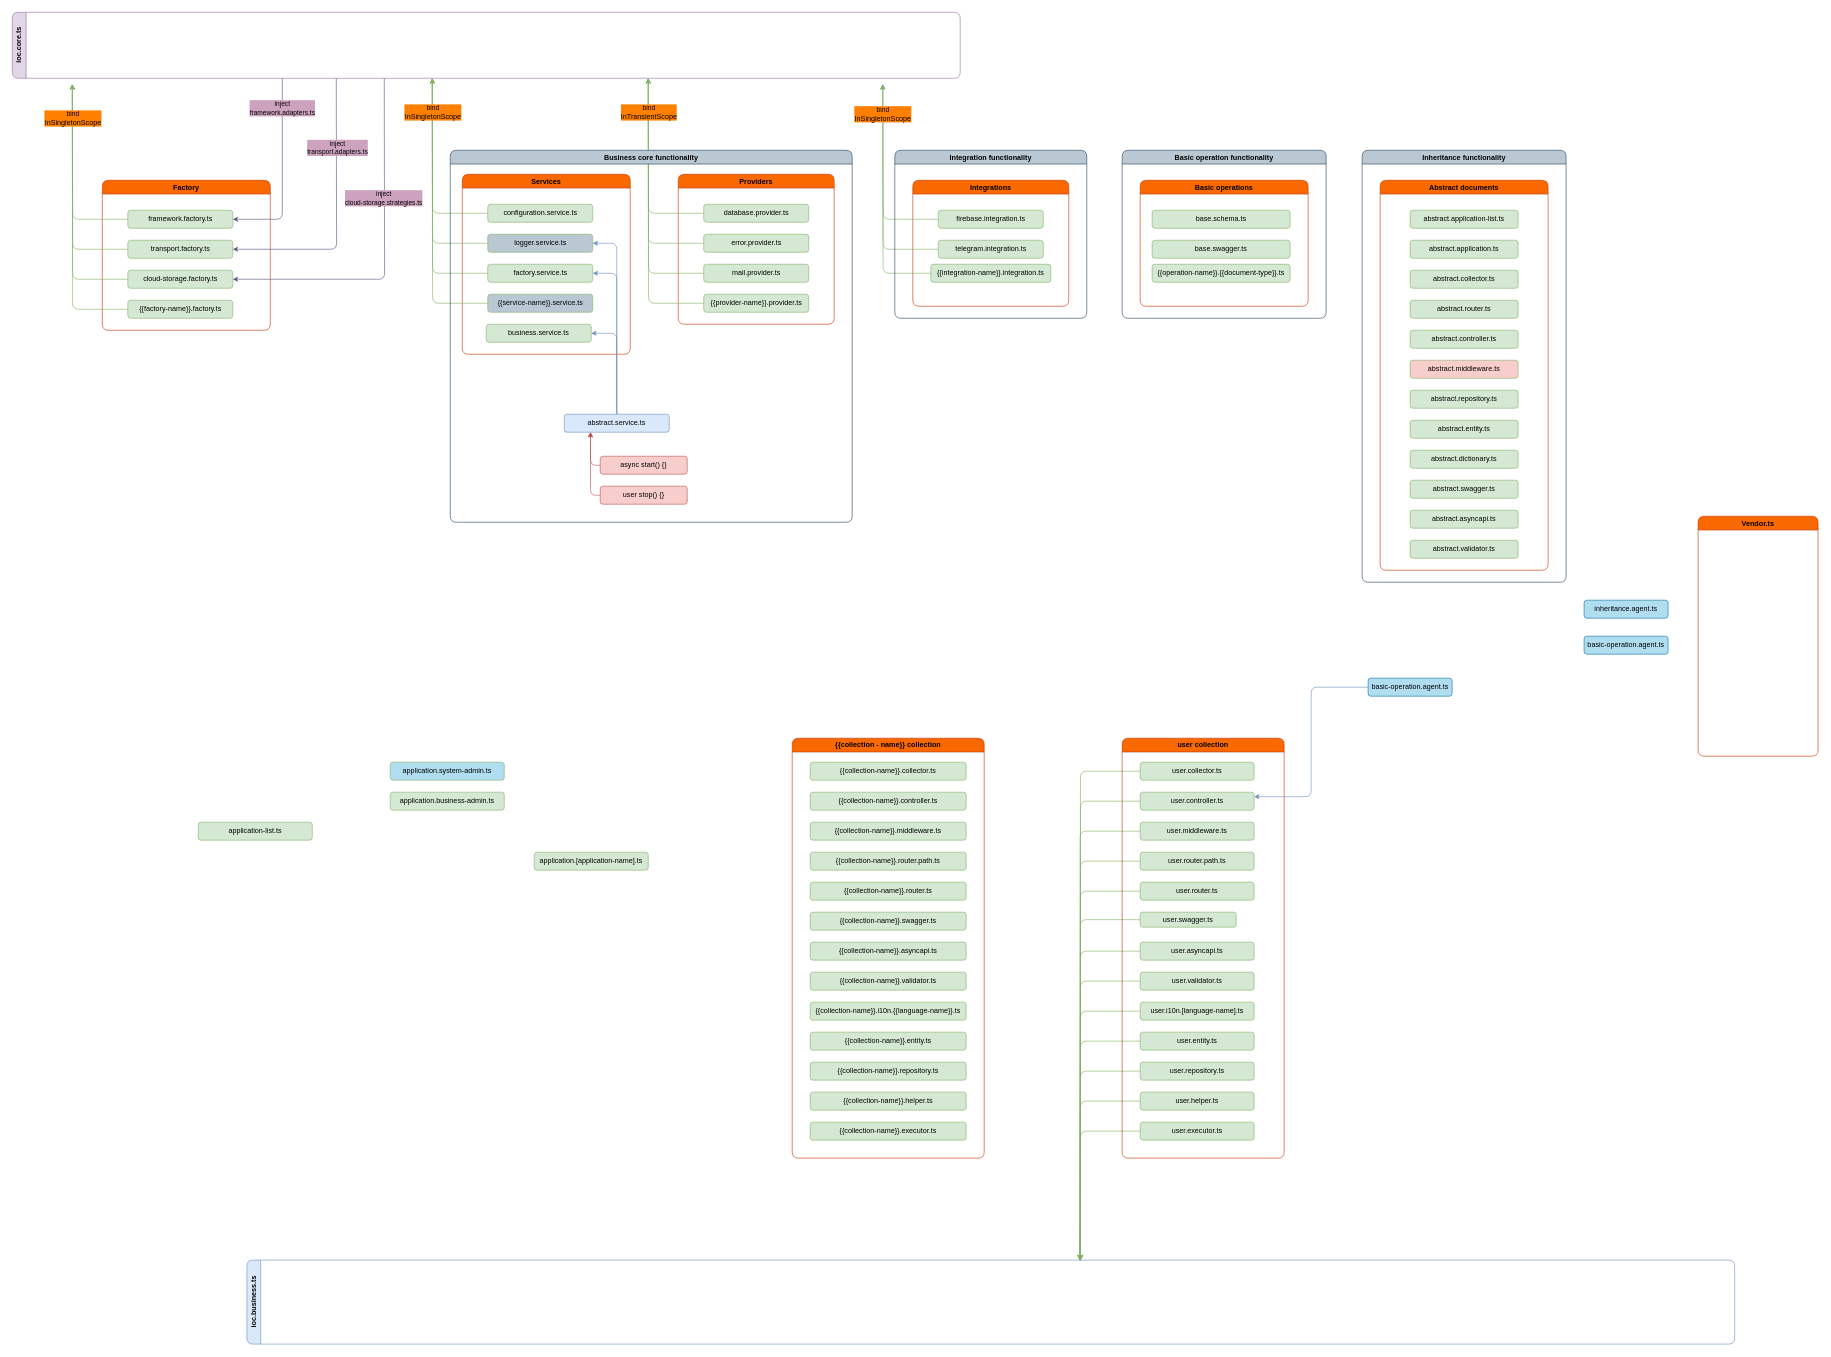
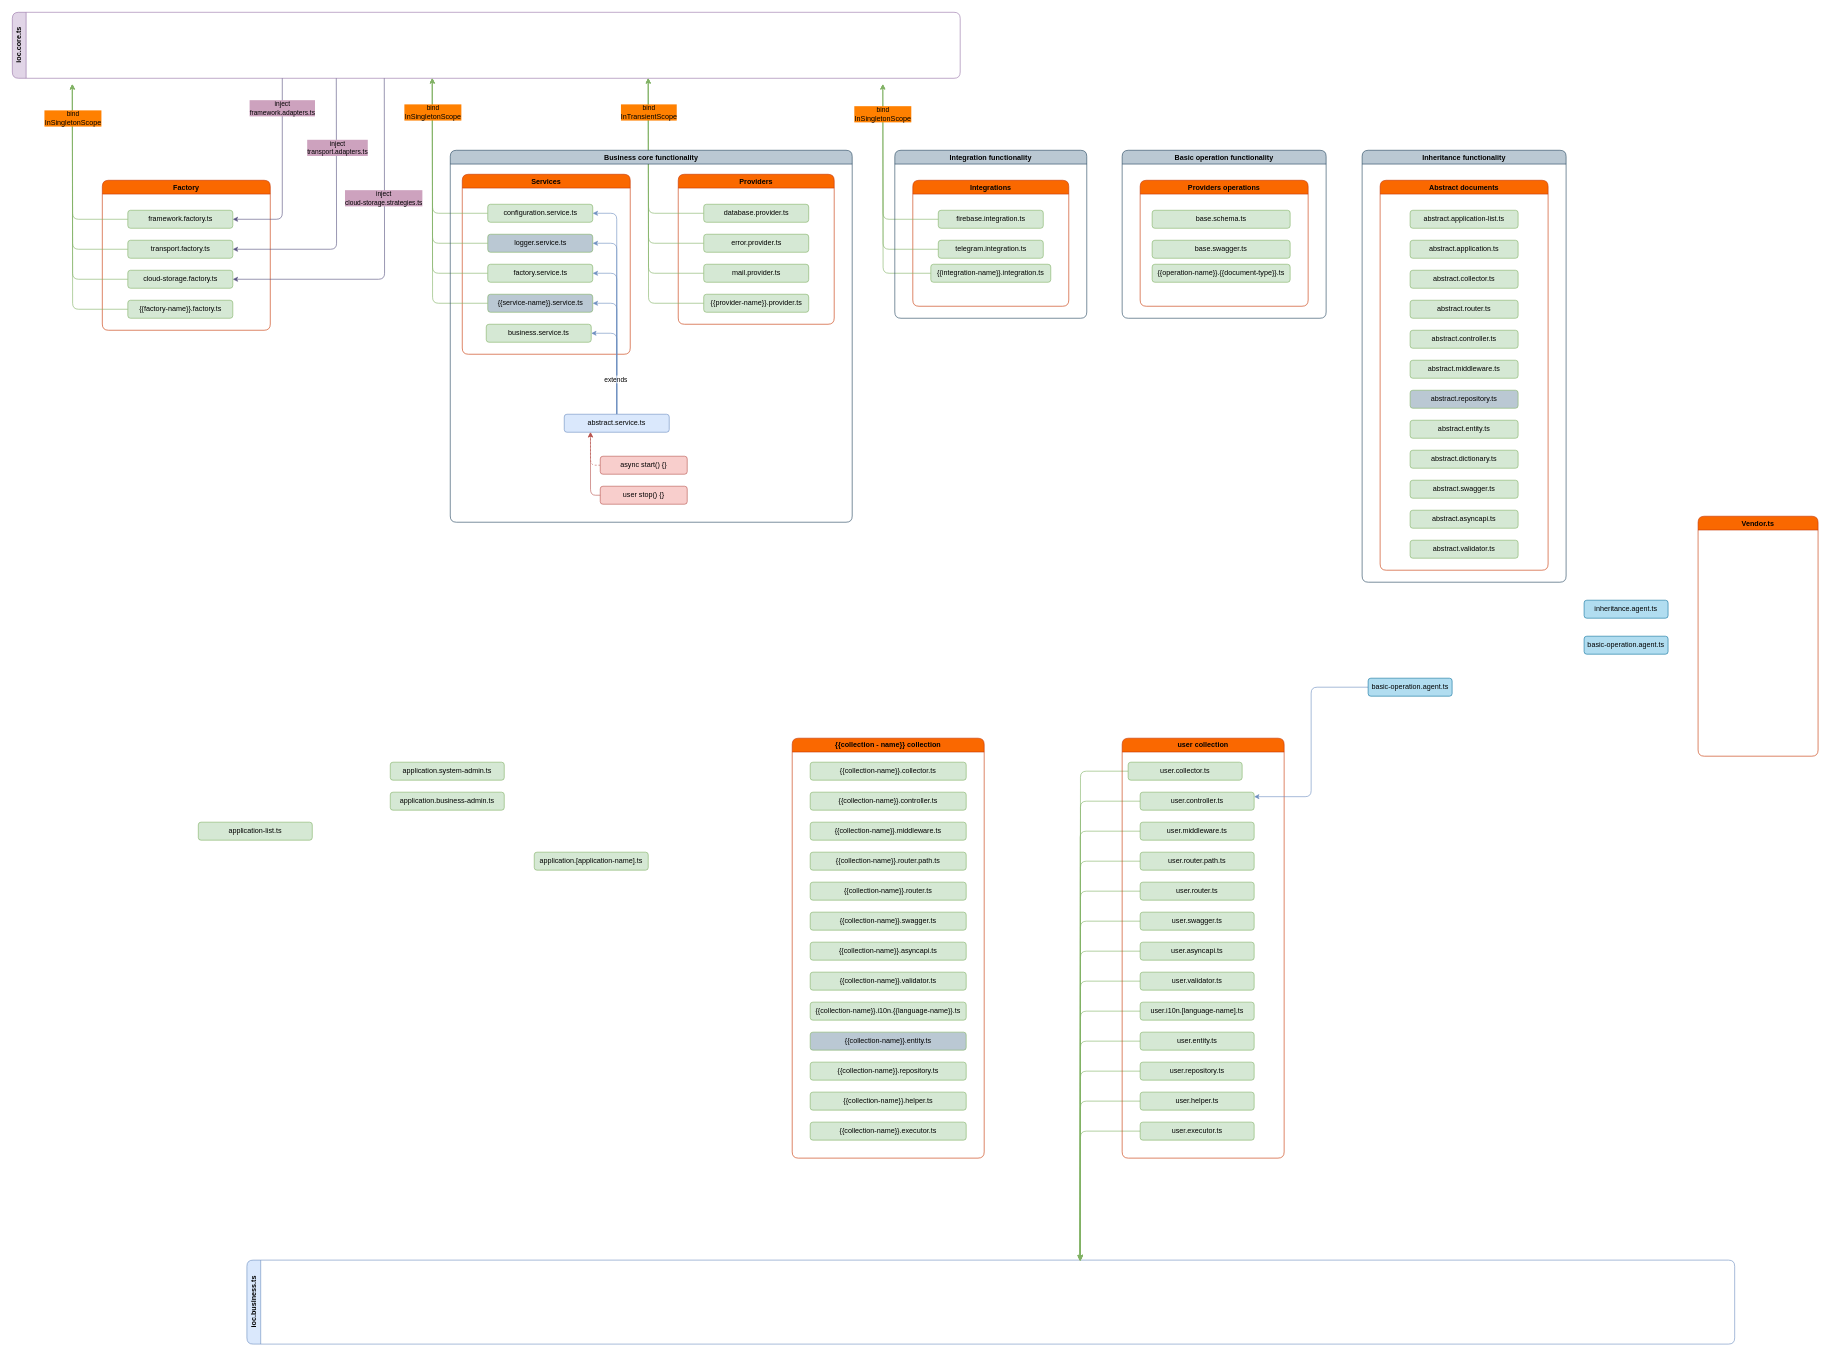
node "Basic operations": label "Basic operations" -> "Providers operations"
edge "abstract.service.ts" -> "configuration.service.ts": added, label "extends"
edge "abstract.service.ts" -> "{{service-name}}.service.ts": added
node "abstract.middleware.ts": fillcolor #f8cecc -> #d5e8d4
node "abstract.repository.ts": fillcolor #d5e8d4 -> #bac8d3
edge "async start() {}" -> "abstract.service.ts": style solid -> dashed
node "application.system-admin.ts": fillcolor #b1ddf0 -> #d5e8d4
node "user.collector.ts": moved (1197, 771) -> (1185, 771)
node "user.swagger.ts": size 96x15 -> 114x18
node "{{collection-name}}.entity.ts": fillcolor #d5e8d4 -> #bac8d3
